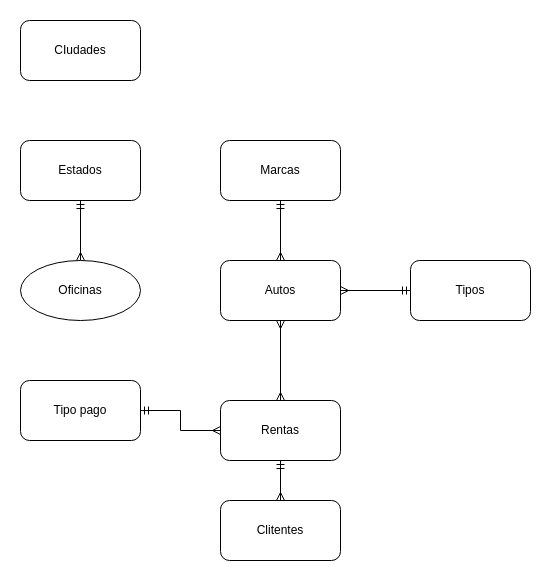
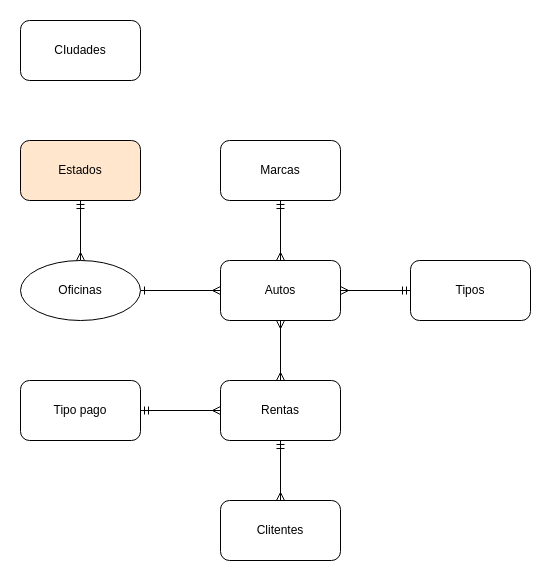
node "Estados": fillcolor #ffffff -> #ffe6cc
edge "Oficinas" -- "Autos": added
node "Rentas": moved (281, 431) -> (281, 411)
